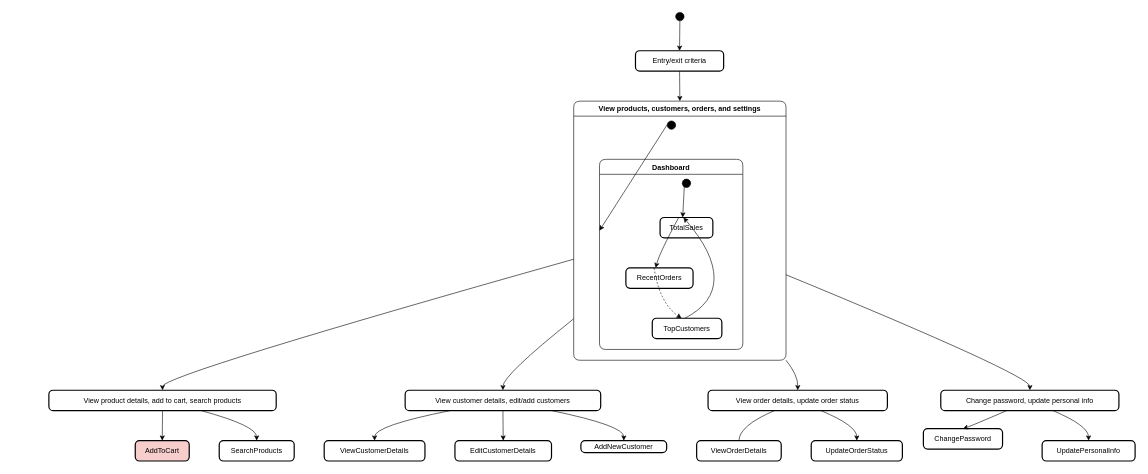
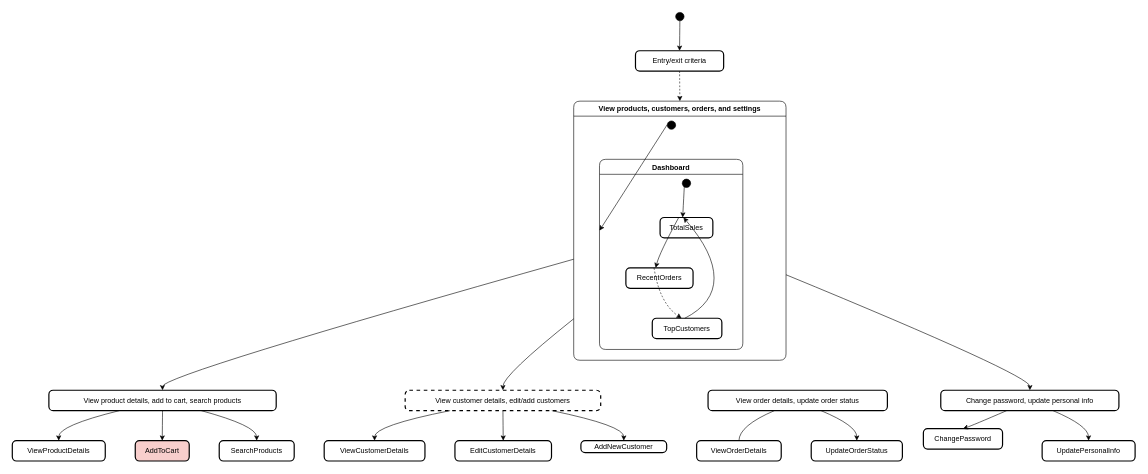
edge "Entry/exit criteria" -> "View products, customers, orders, and settings": style solid -> dashed
edge "View products, customers, orders, and settings" -> "View order details, update order status": removed
node "View customer details, edit/add customers": style solid -> dashed
edge "View product details, add to cart, search products" -> "ViewProductDetails": added
node "ViewProductDetails": added
